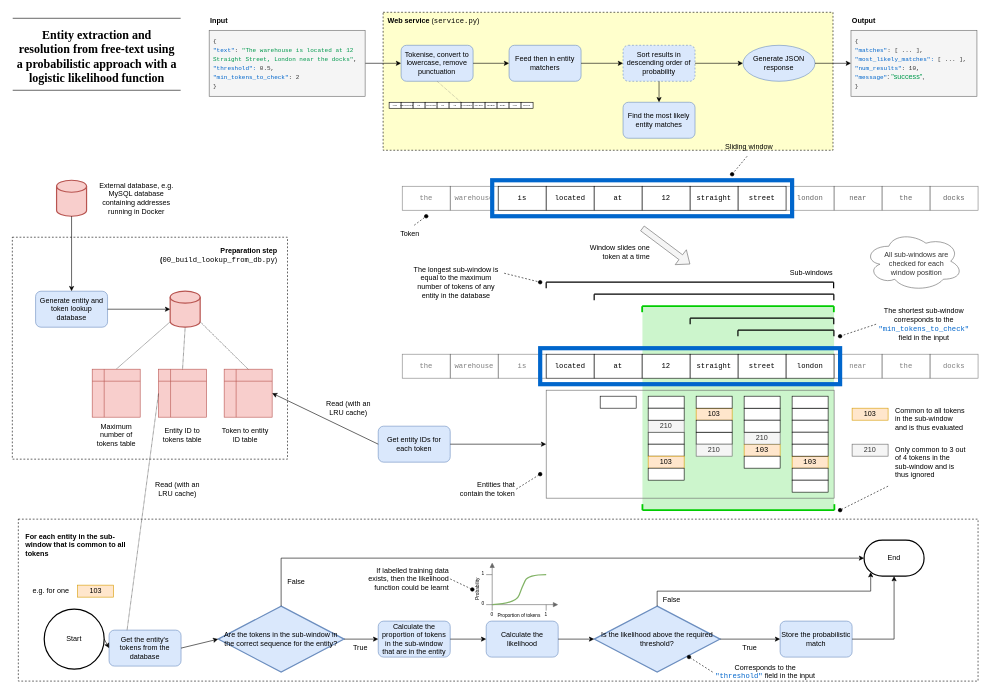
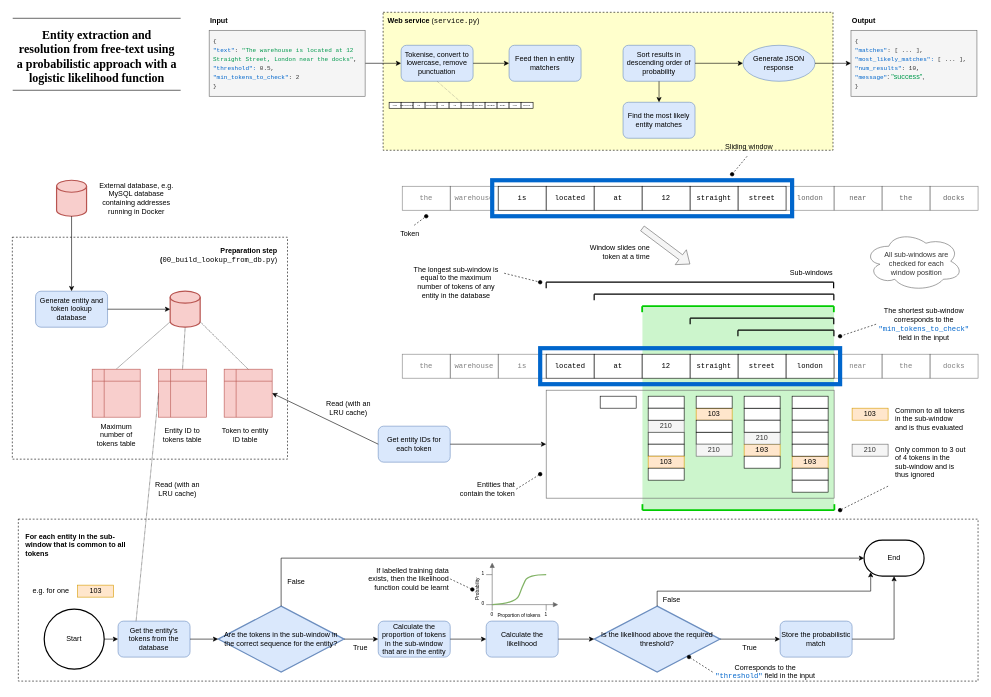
edge "Feed then in entity matchers" -> "Sort results in descending order of probability": removed
node "Sort results in descending order of probability": style dashed -> solid
node "Get the entity's tokens from the database": moved (145, 648) -> (154, 639)
